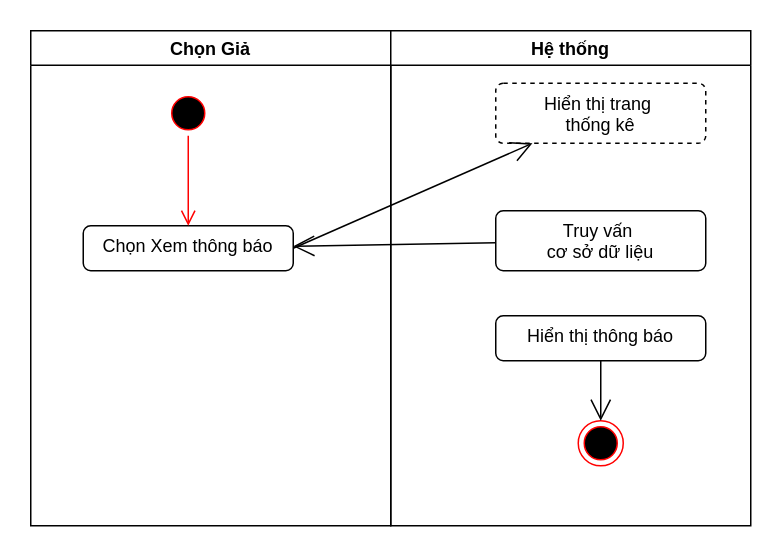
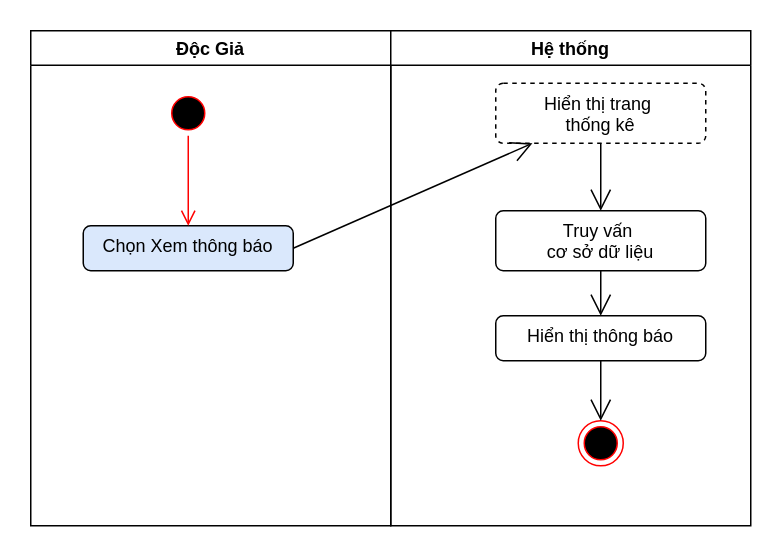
node "Chọn Giả": label "Chọn Giả" -> "Độc Giả"
edge "Hiển thị trang thống kê" -> "Truy vấn cơ sở dữ liệu": added
edge "Truy vấn cơ sở dữ liệu" -> "Chọn Xem thông báo": now "Truy vấn cơ sở dữ liệu" -> "Hiển thị thông báo"
node "Chọn Xem thông báo": fillcolor #ffffff -> #dae8fc
